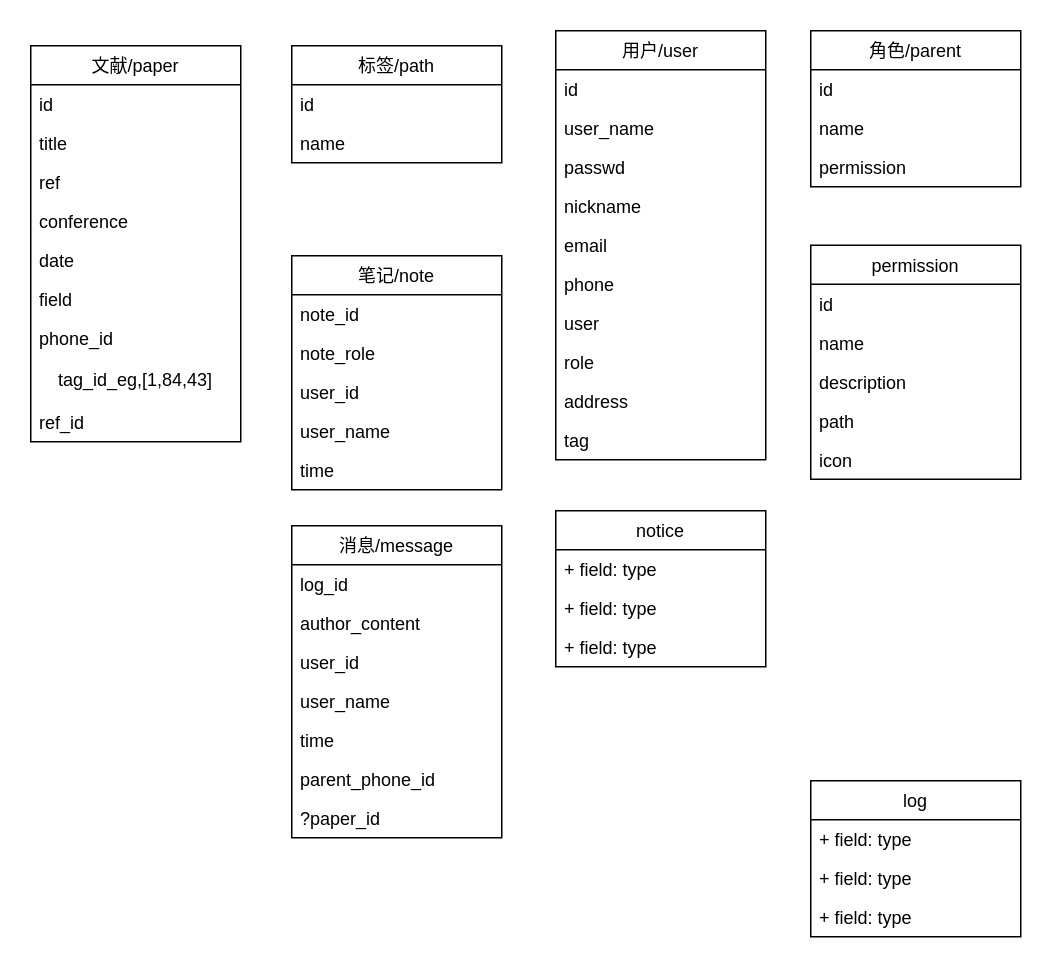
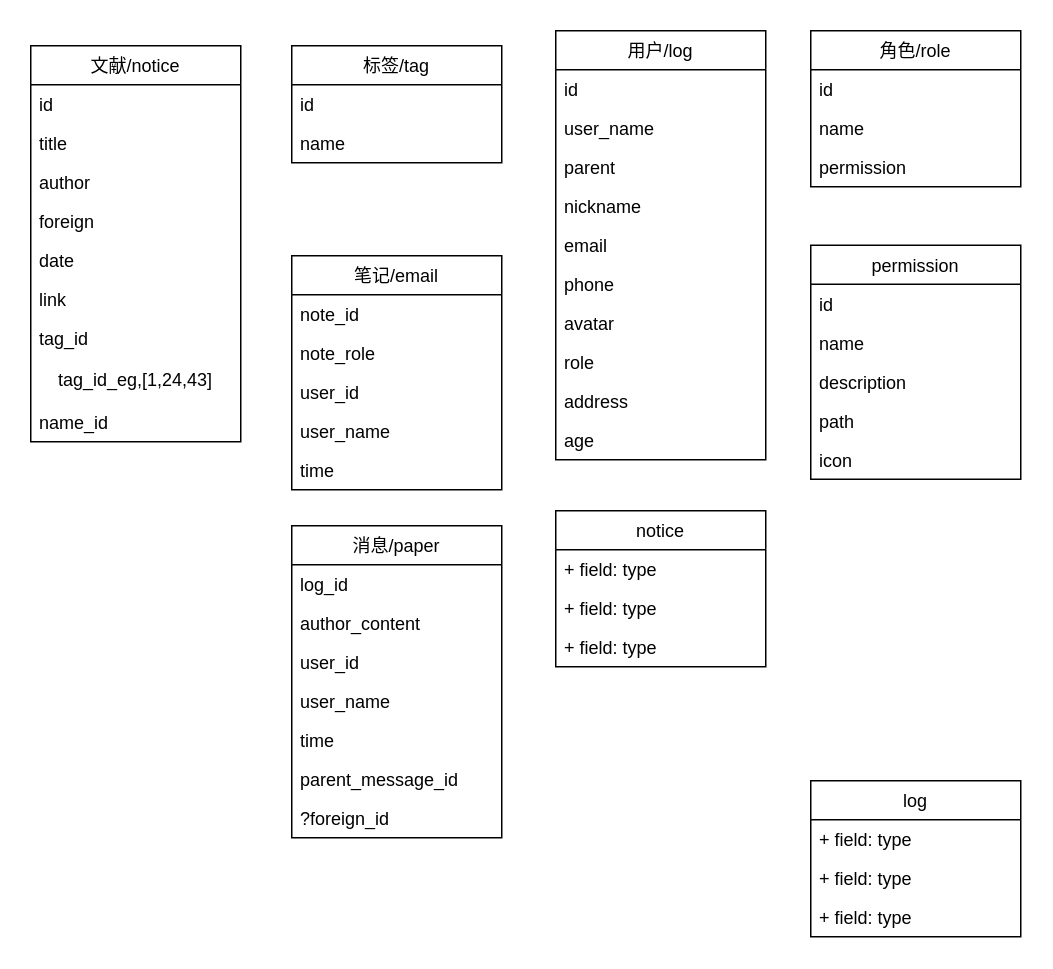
node "用户/user": label "用户/user" -> "用户/log"
node "角色/parent": label "角色/parent" -> "角色/role"
node "文献/paper": label "文献/paper" -> "文献/notice"
node "标签/path": label "标签/path" -> "标签/tag"
node "passwd": label "passwd" -> "parent"
node "ref": label "ref" -> "author"
node "conference": label "conference" -> "foreign"
node "笔记/note": label "笔记/note" -> "笔记/email"
node "field": label "field" -> "link"
node "user": label "user" -> "avatar"
node "phone_id": label "phone_id" -> "tag_id"
node "tag_id_eg,[1,84,43]": label "tag_id_eg,[1,84,43]" -> "tag_id_eg,[1,24,43]"
node "ref_id": label "ref_id" -> "name_id"
node "tag": label "tag" -> "age"
node "消息/message": label "消息/message" -> "消息/paper"
node "parent_phone_id": label "parent_phone_id" -> "parent_message_id"
node "?paper_id": label "?paper_id" -> "?foreign_id"
